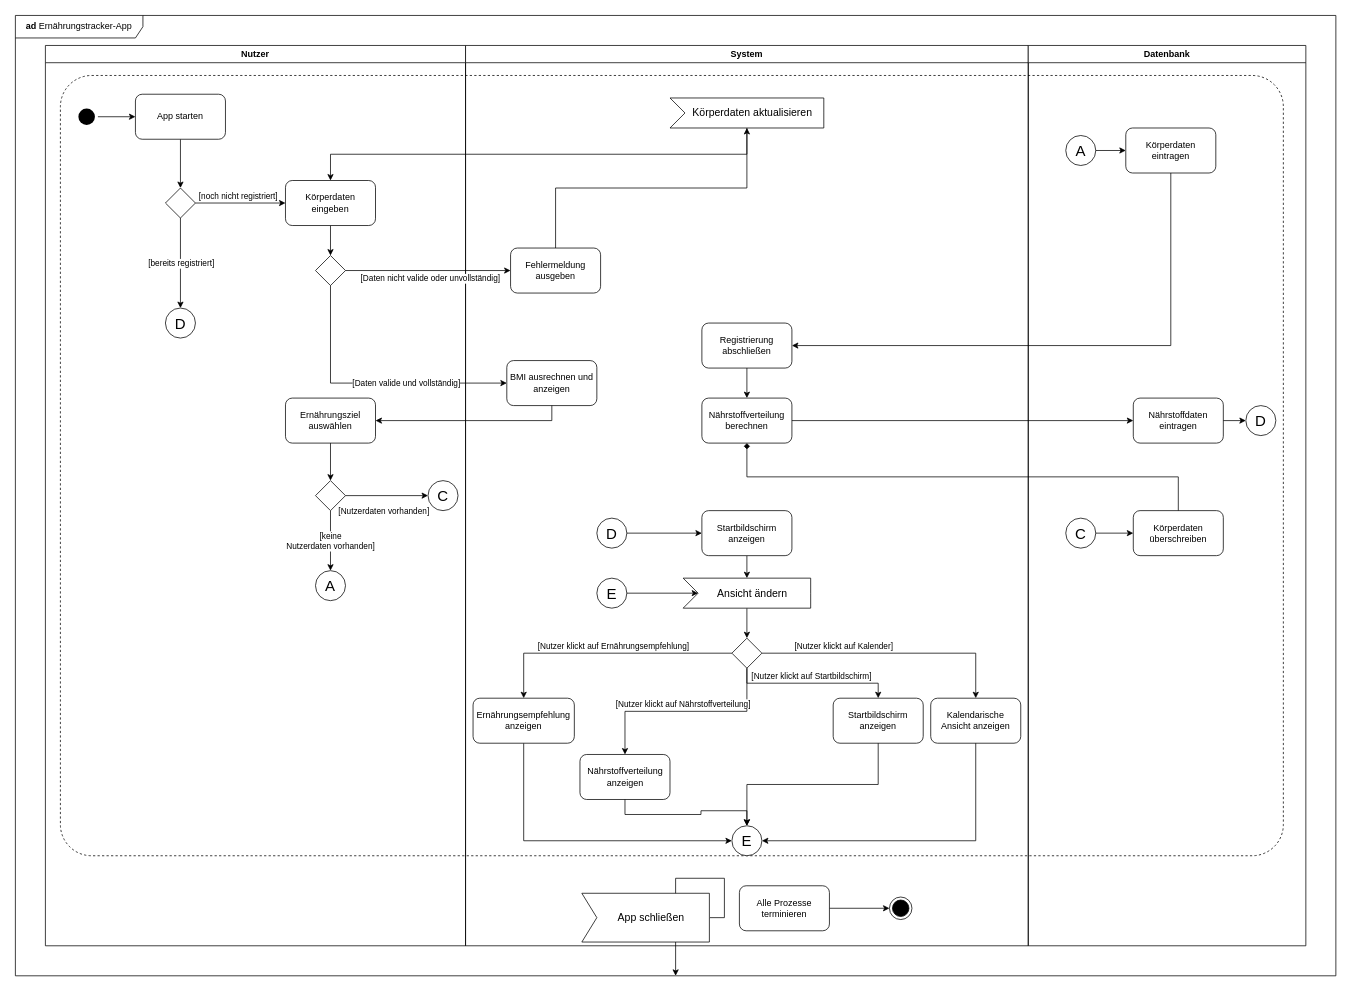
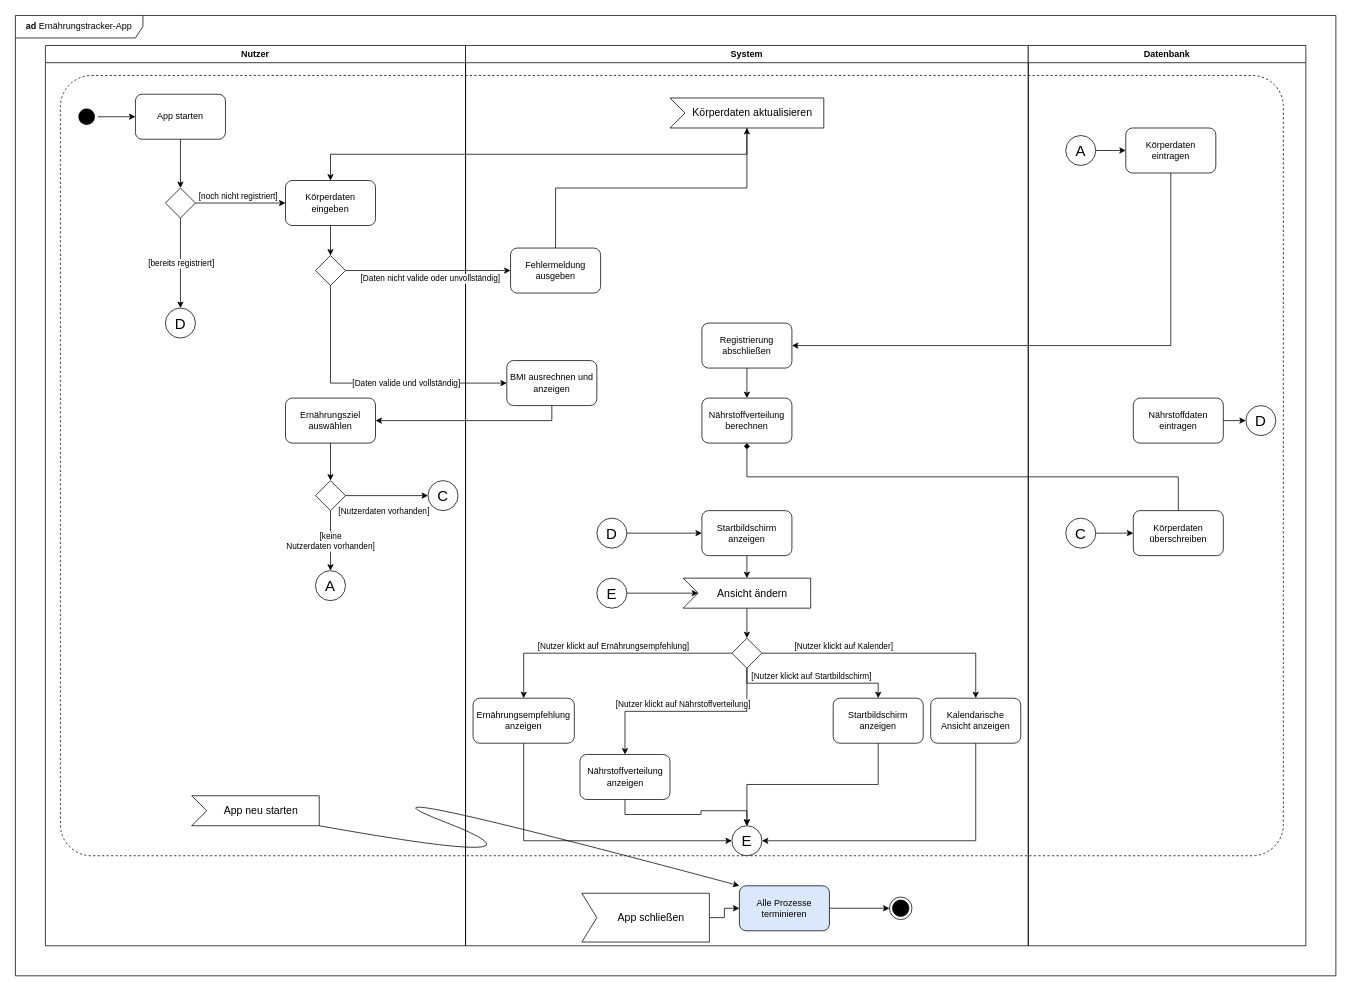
edge "Nährstoffverteilung berechnen" -> "Nährstoffdaten eintragen": removed
node "App neu starten": added
edge "App neu starten" -> "Alle Prozesse terminieren": added
edge "App schließen" -> "ad Ernährungstracker-App": now "App schließen" -> "Alle Prozesse terminieren"
node "Alle Prozesse terminieren": fillcolor #ffffff -> #dae8fc
